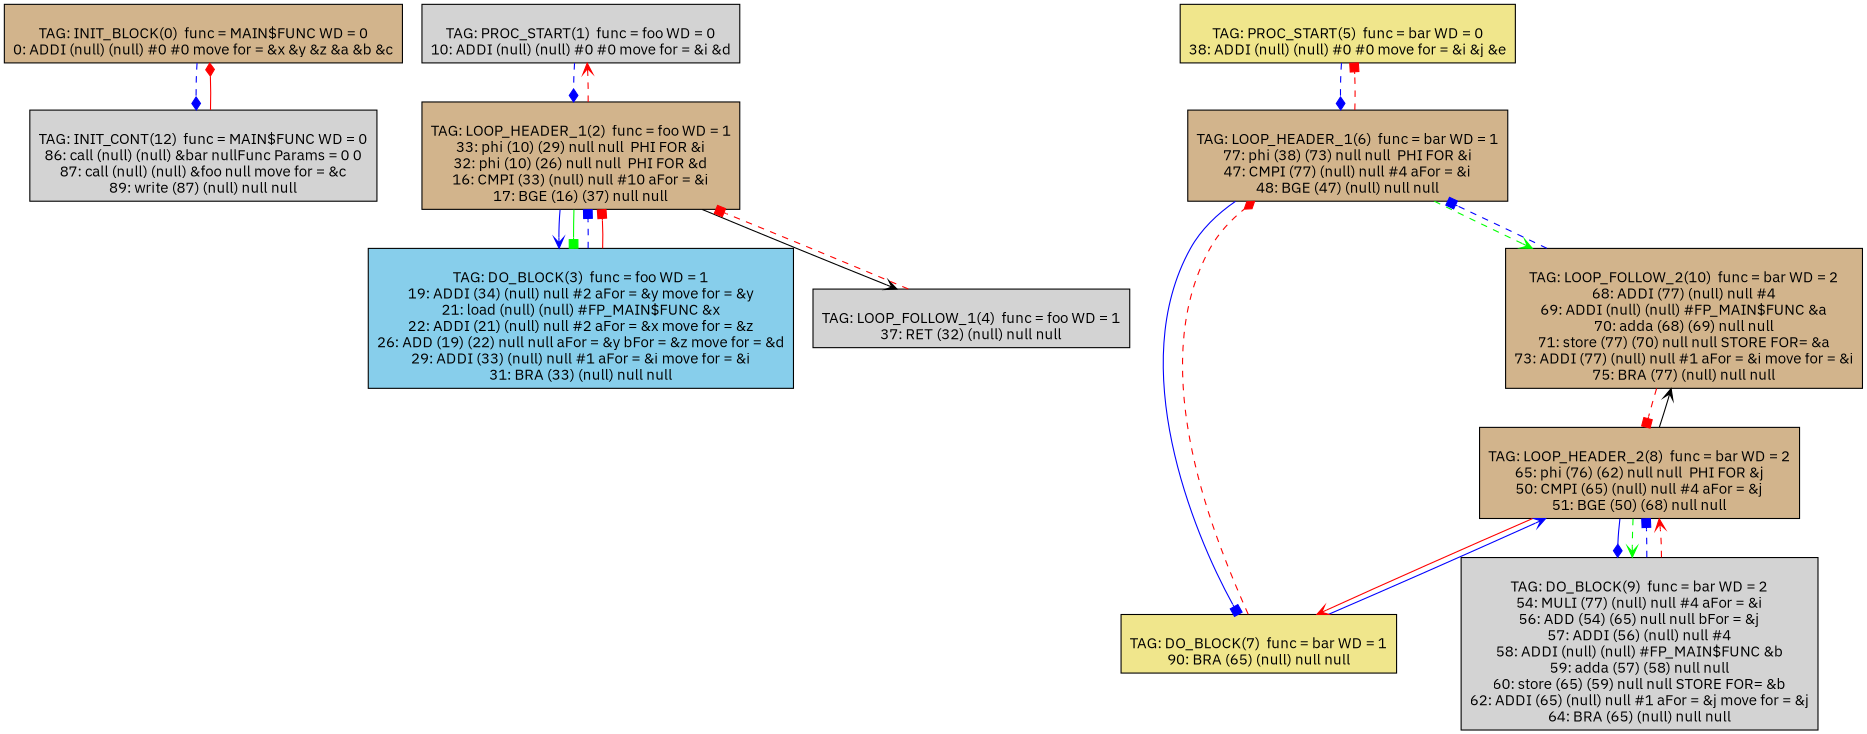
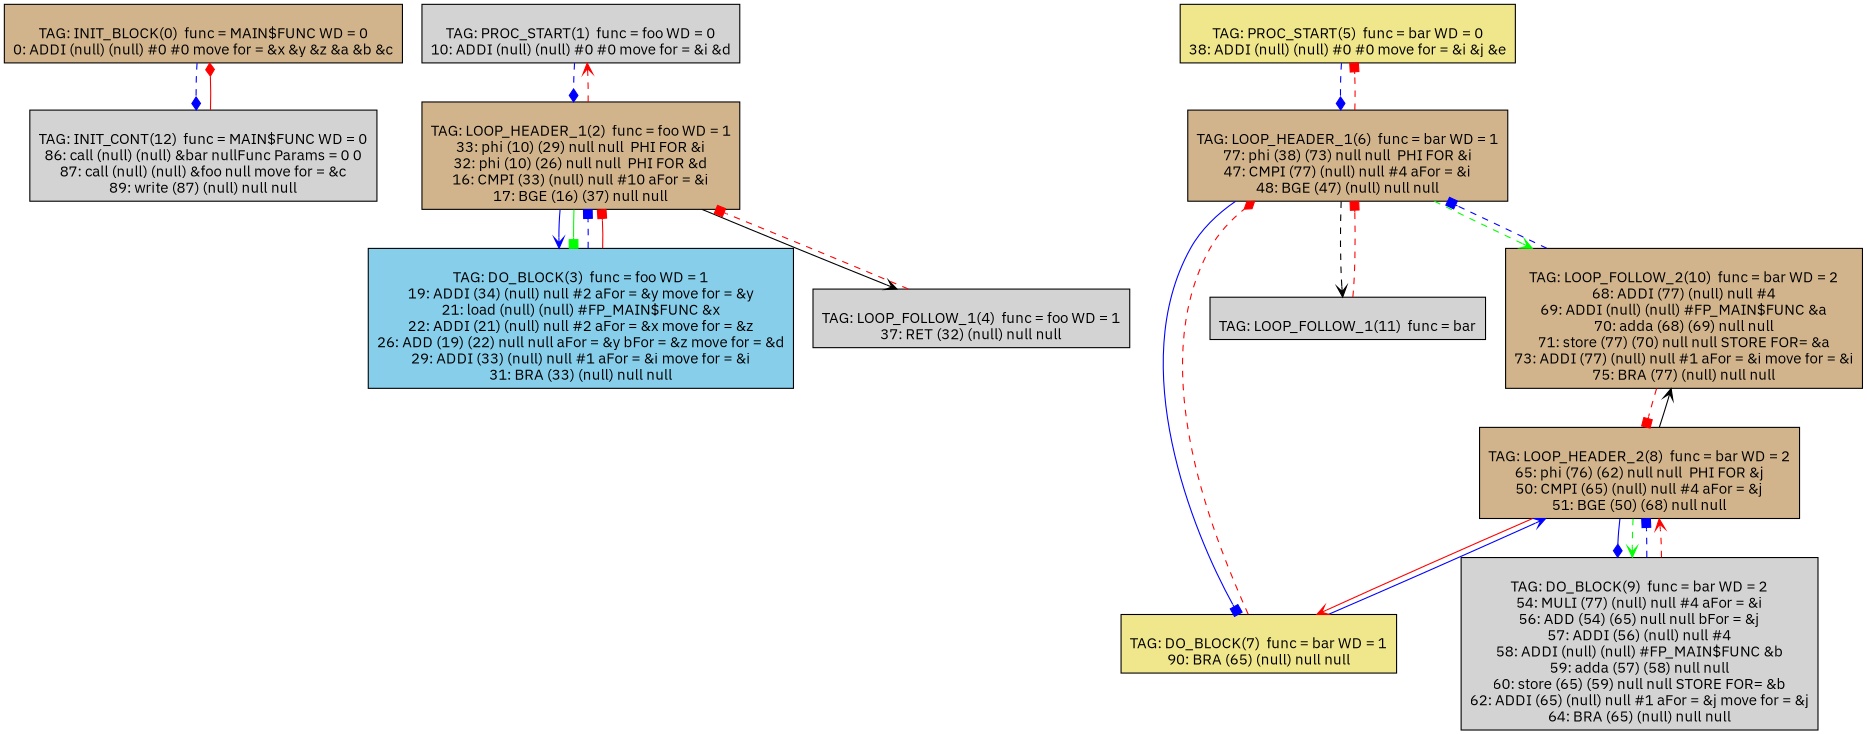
node "TAG: LOOP_FOLLOW_1(11)  func = bar": added
